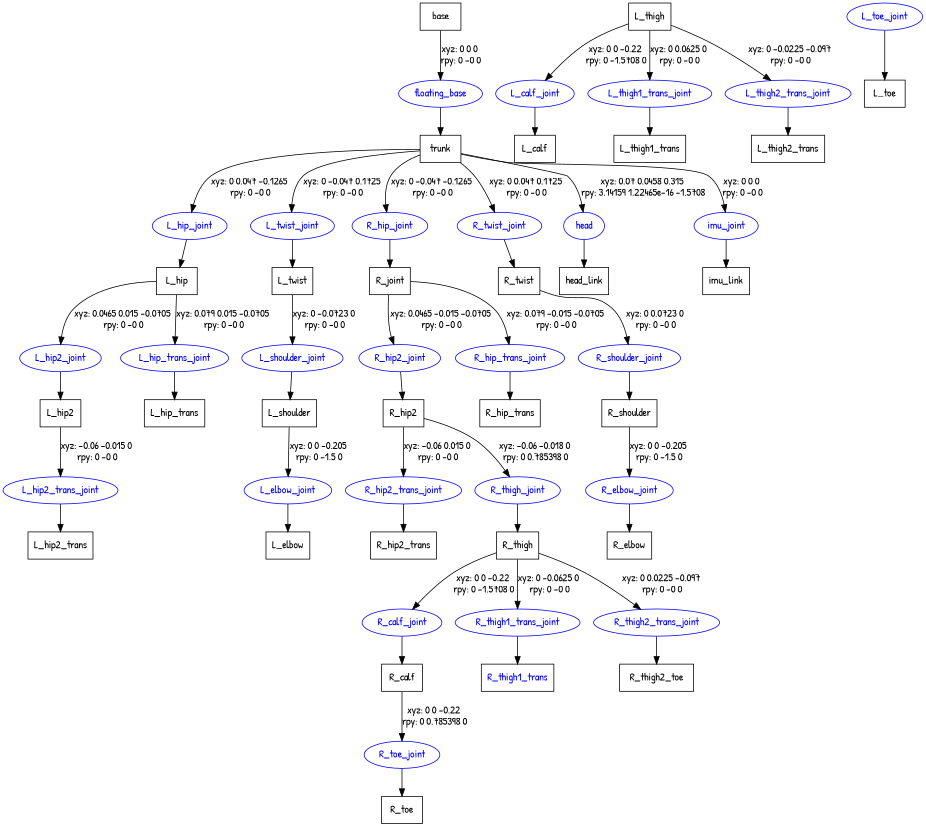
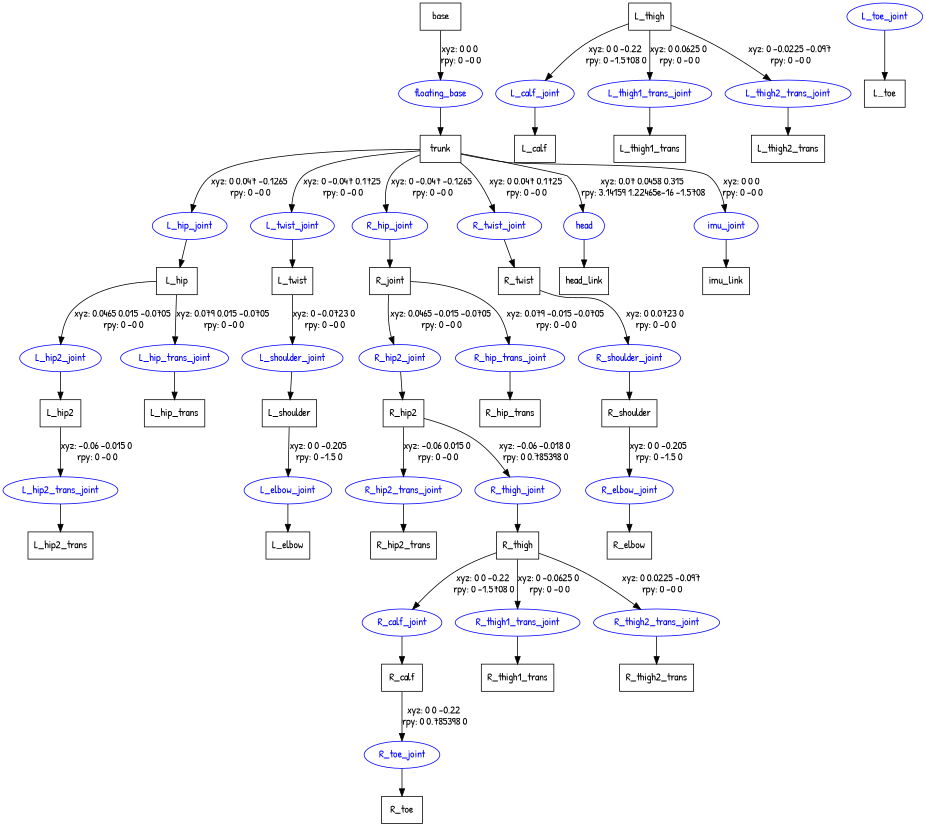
node "R_thigh1_trans": fontcolor blue -> black
node "R_thigh2_toe": label "R_thigh2_toe" -> "R_thigh2_trans"
